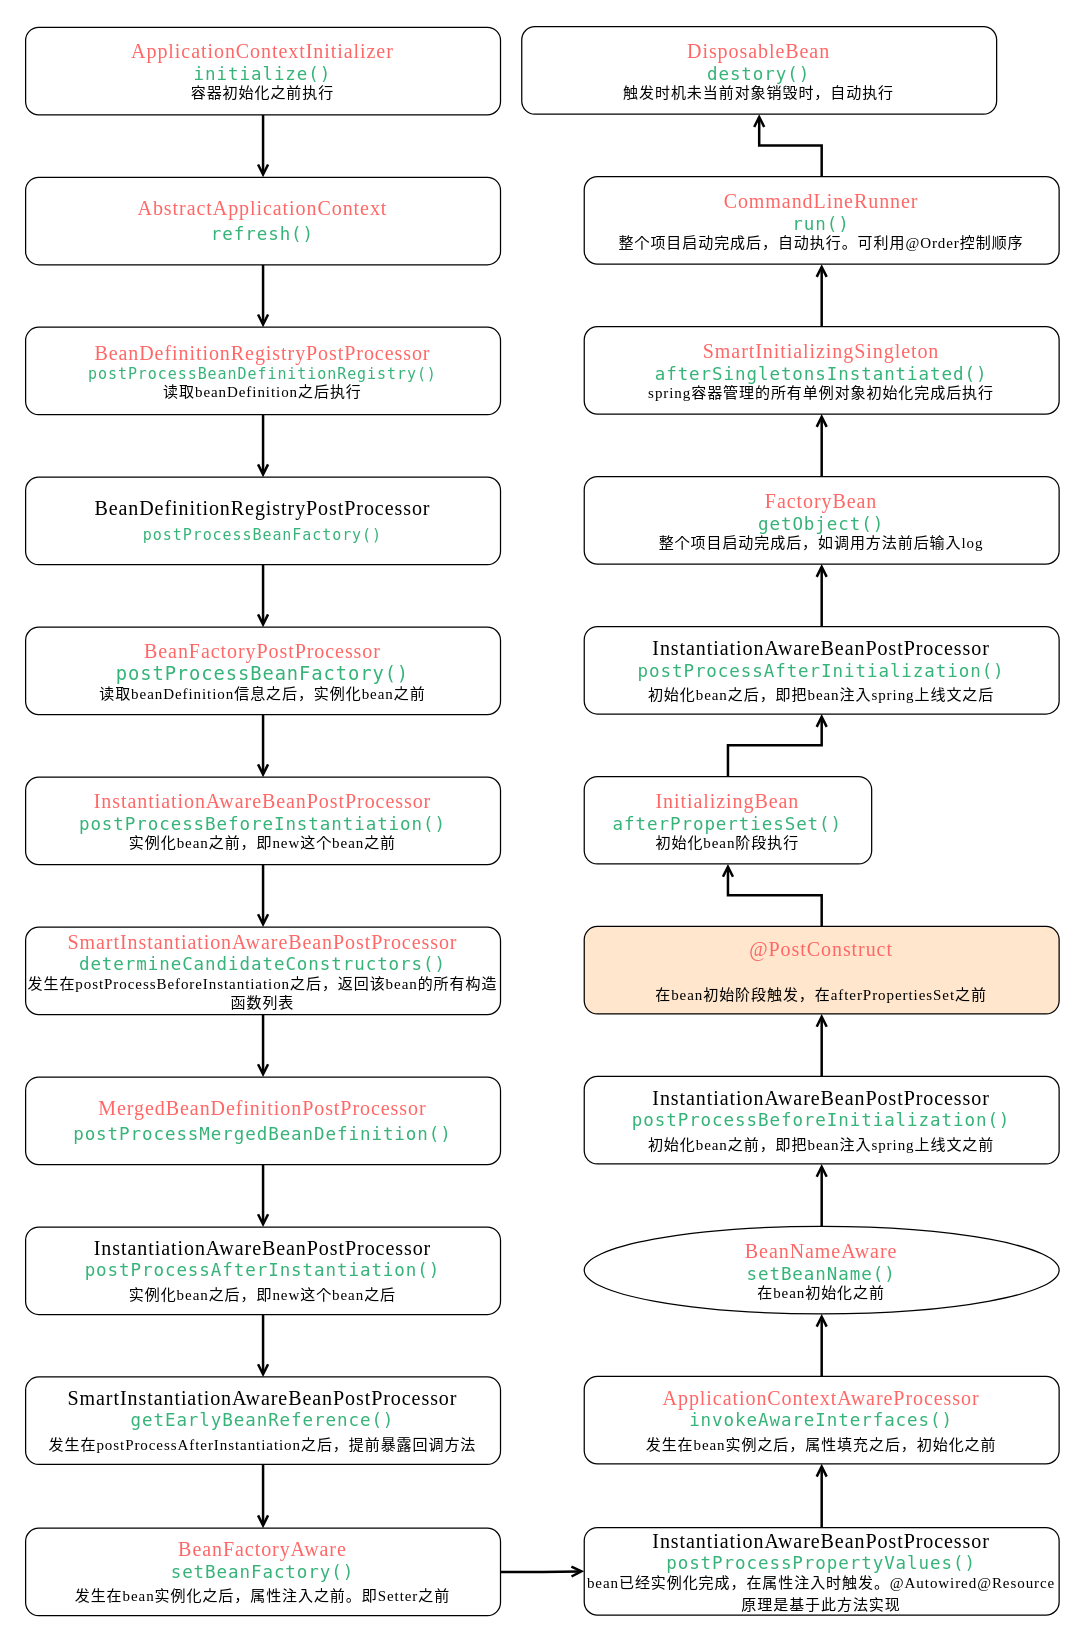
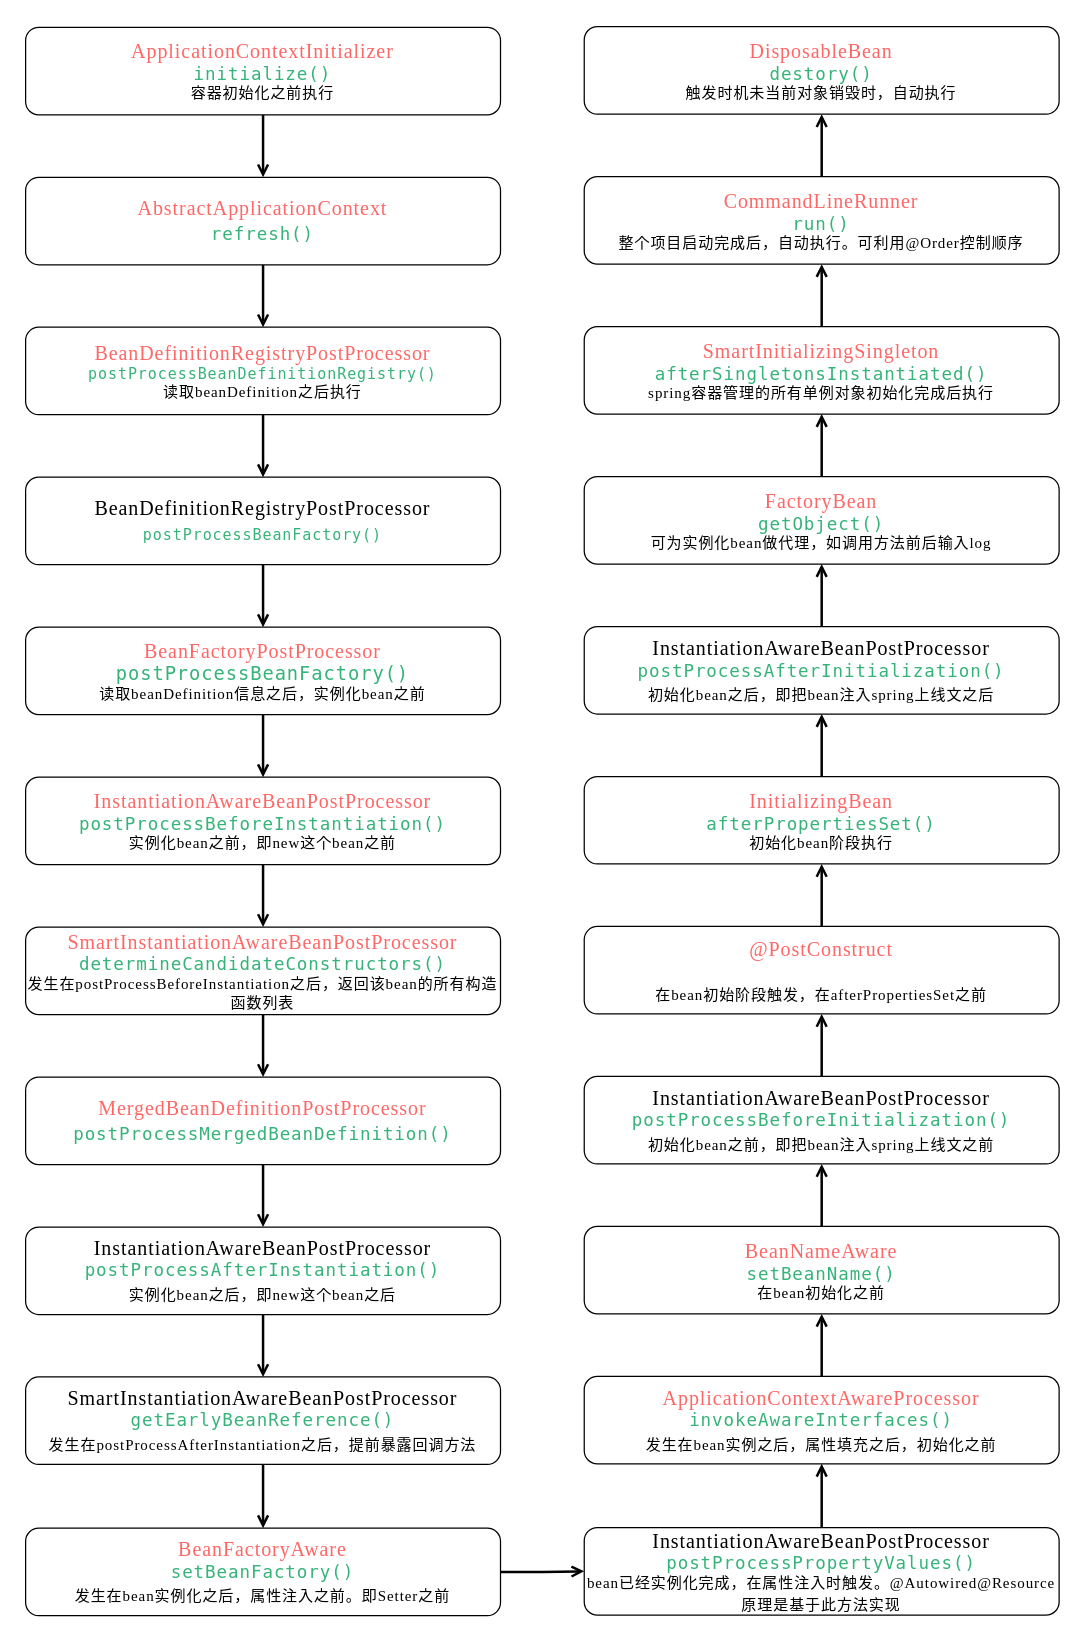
node "DisposableBean destory() 触发时机未当前对象销毁时，自动执行": moved (759, 70) -> (822, 70)
node "FactoryBean getObject() 整个项目启动完成后，如调用方法前后输入log": label "FactoryBean getObject() 整个项目启动完成后，如调用方法前后输入log" -> "FactoryBean getObject() 可为实例化bean做代理，如调用方法前后输入log"
node "InitializingBean afterPropertiesSet() 初始化bean阶段执行": size 288x88 -> 475x88
node "@PostConstruct 在bean初始阶段触发，在afterPropertiesSet之前": fillcolor #ffe6cc -> #ffffff
node "BeanNameAware setBeanName() 在bean初始化之前": shape ellipse -> rounded rectangle
